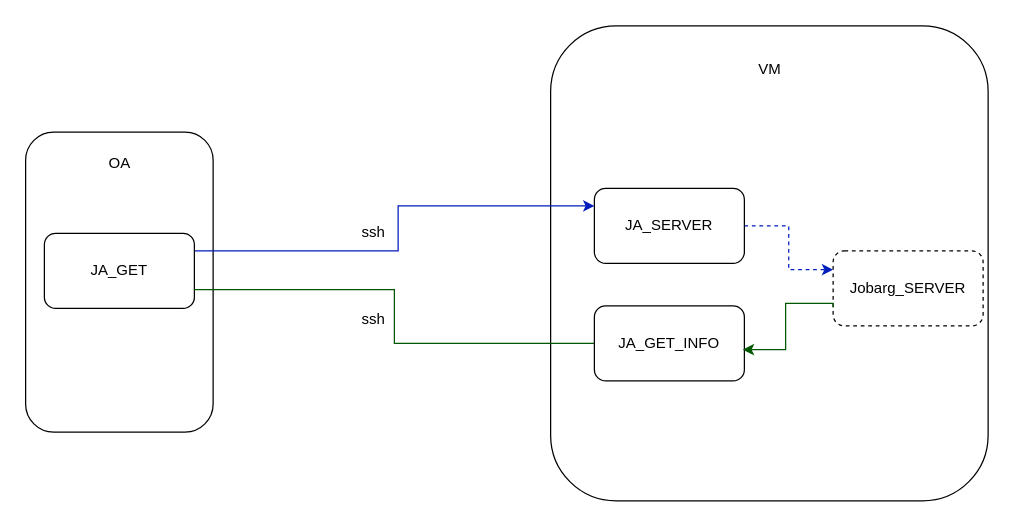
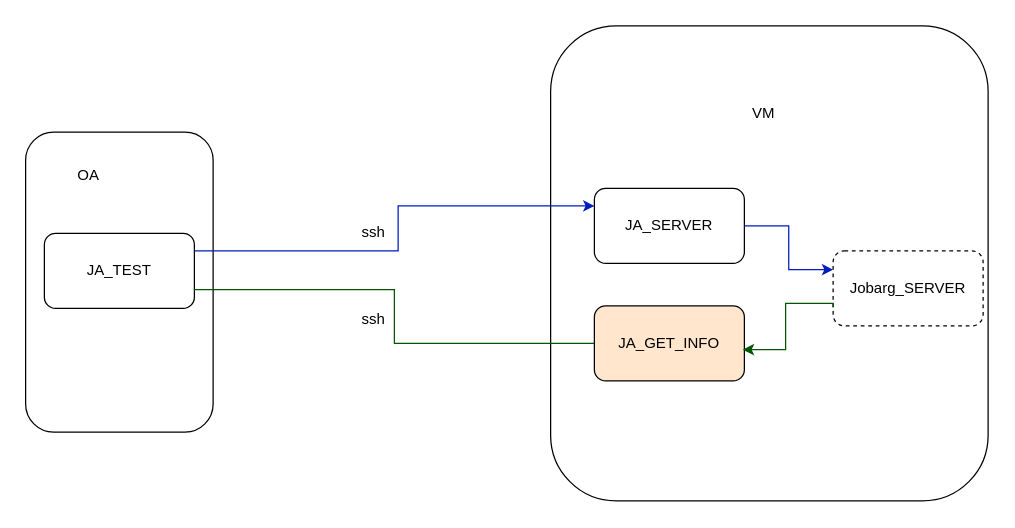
node "VM": moved (769, 69) -> (763, 113)
node "OA": moved (119, 163) -> (88, 176)
edge "JA_SERVER" -> "Jobarg_SERVER": style dashed -> solid
node "JA_GET": label "JA_GET" -> "JA_TEST"
node "JA_GET_INFO": fillcolor #ffffff -> #ffe6cc
